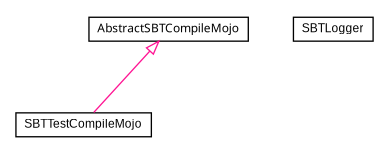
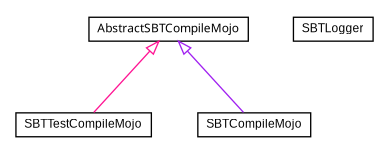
node "SBTCompileMojo": added
